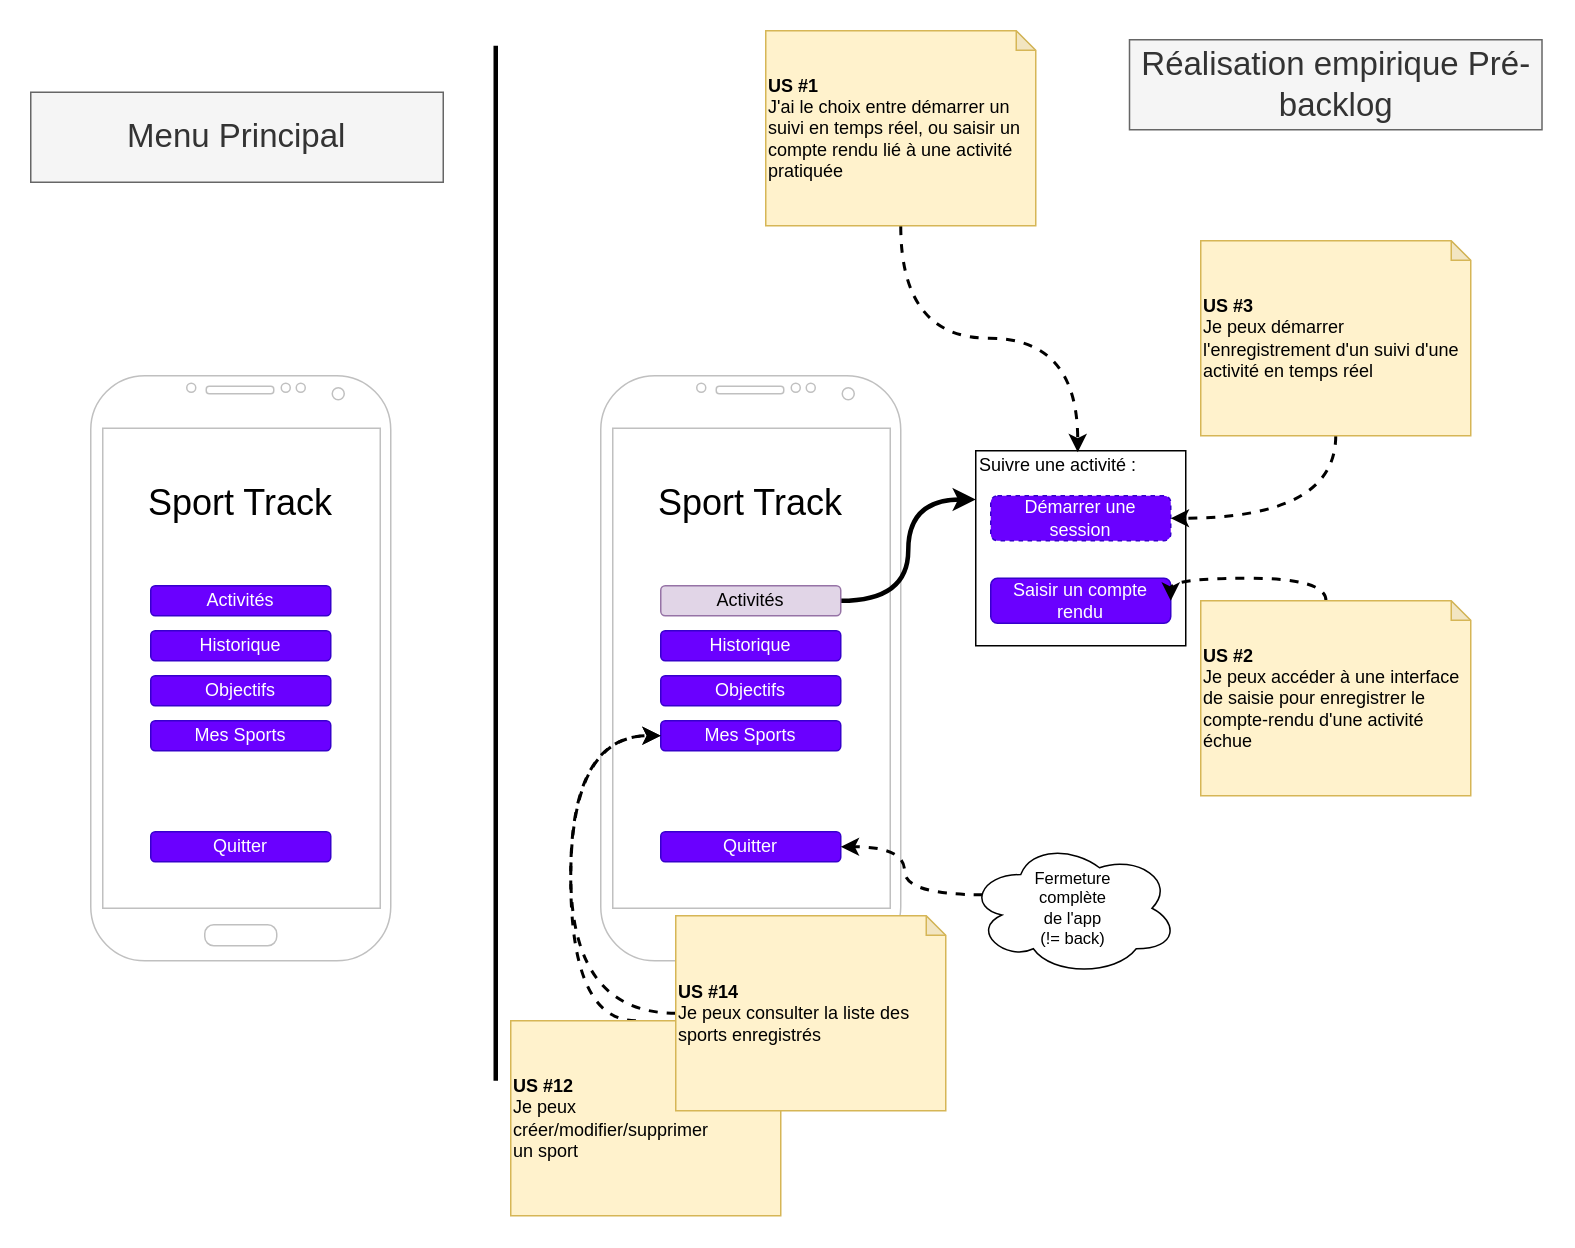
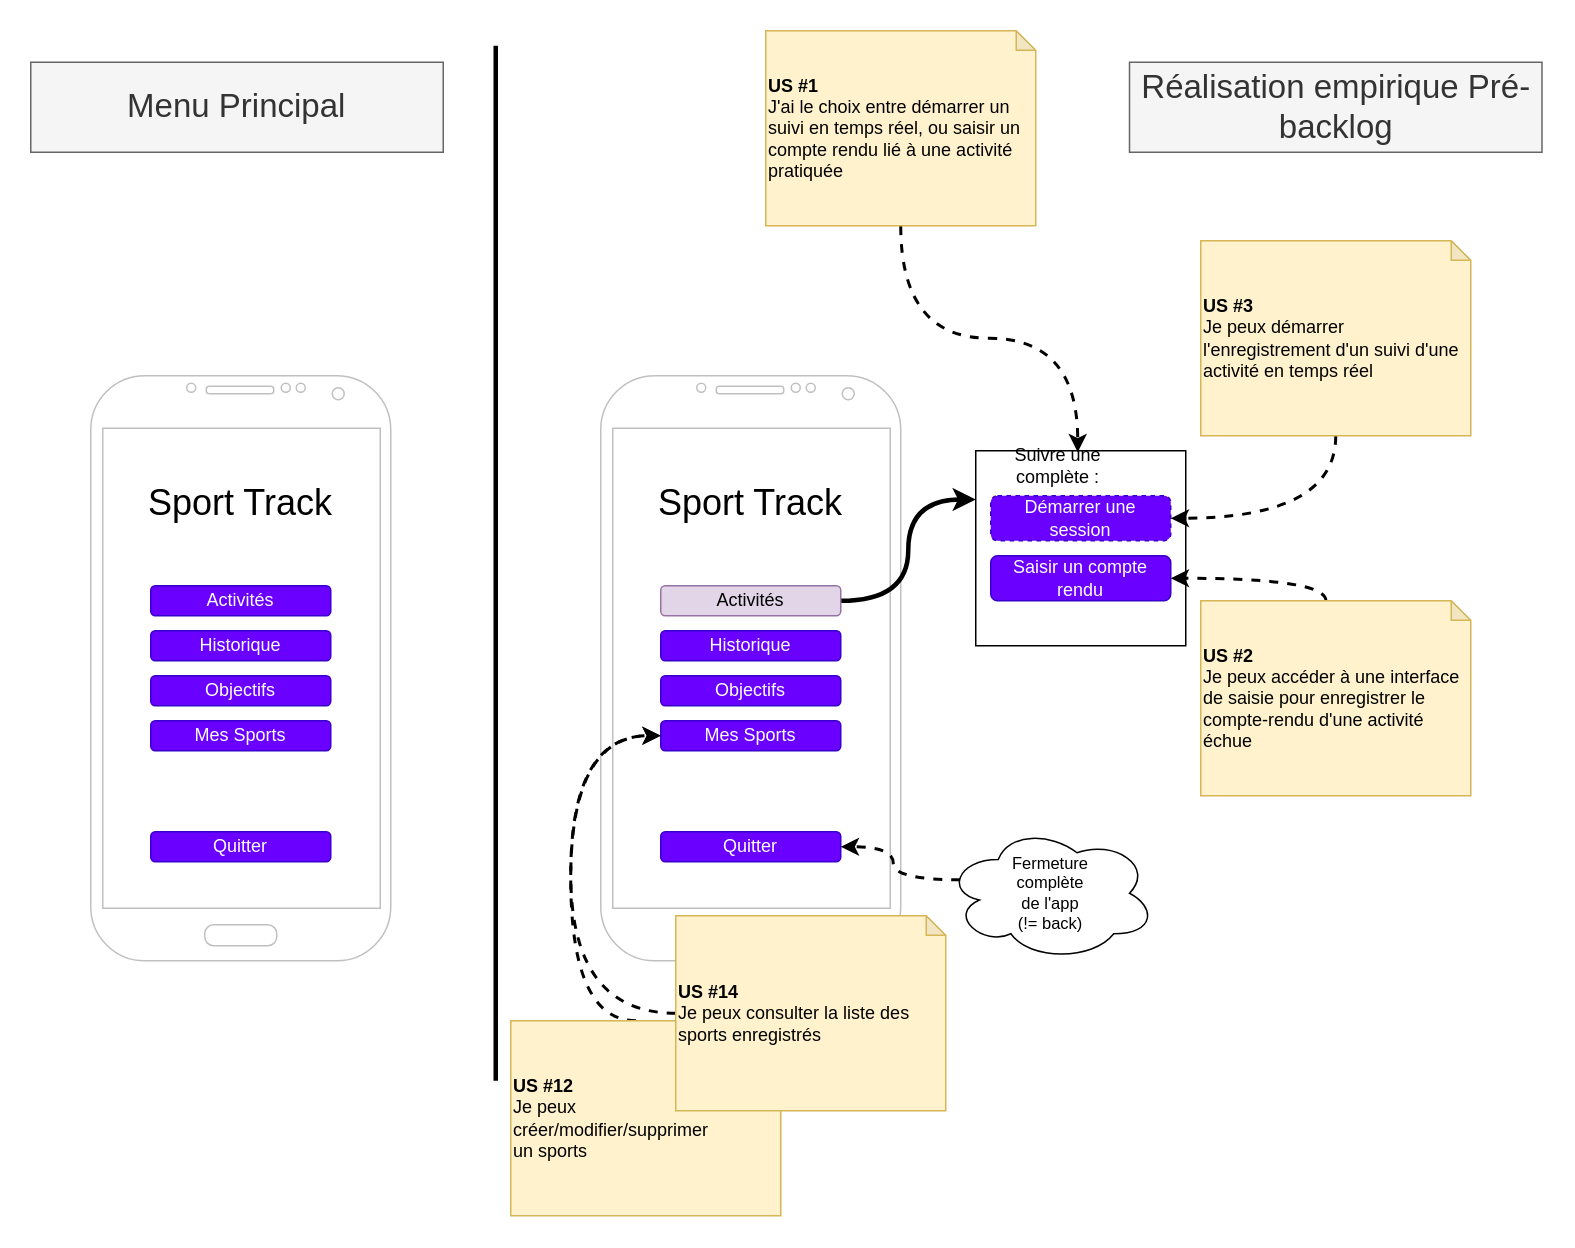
node "Réalisation empirique Pré-backlog": moved (1336, 85) -> (1336, 107)
node "Menu Principal": moved (237, 137) -> (237, 107)
node "Suivre une activité :": label "Suivre une activité :" -> "Suivre une complète :"
node "Saisir un compte rendu": moved (1081, 601) -> (1081, 578)
node "Fermeture complète de l'app (!= back)": moved (1073, 908) -> (1051, 893)
node "US #12 Je peux créer/modifier/supprimer un sport": label "US #12 Je peux créer/modifier/supprimer un sport" -> "US #12 Je peux créer/modifier/supprimer un sports"
